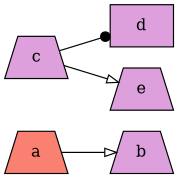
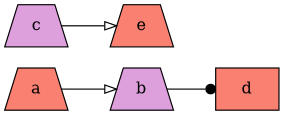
node "d": fillcolor plum -> salmon
edge "c" -> "d": now "b" -> "d"
node "e": fillcolor plum -> salmon
